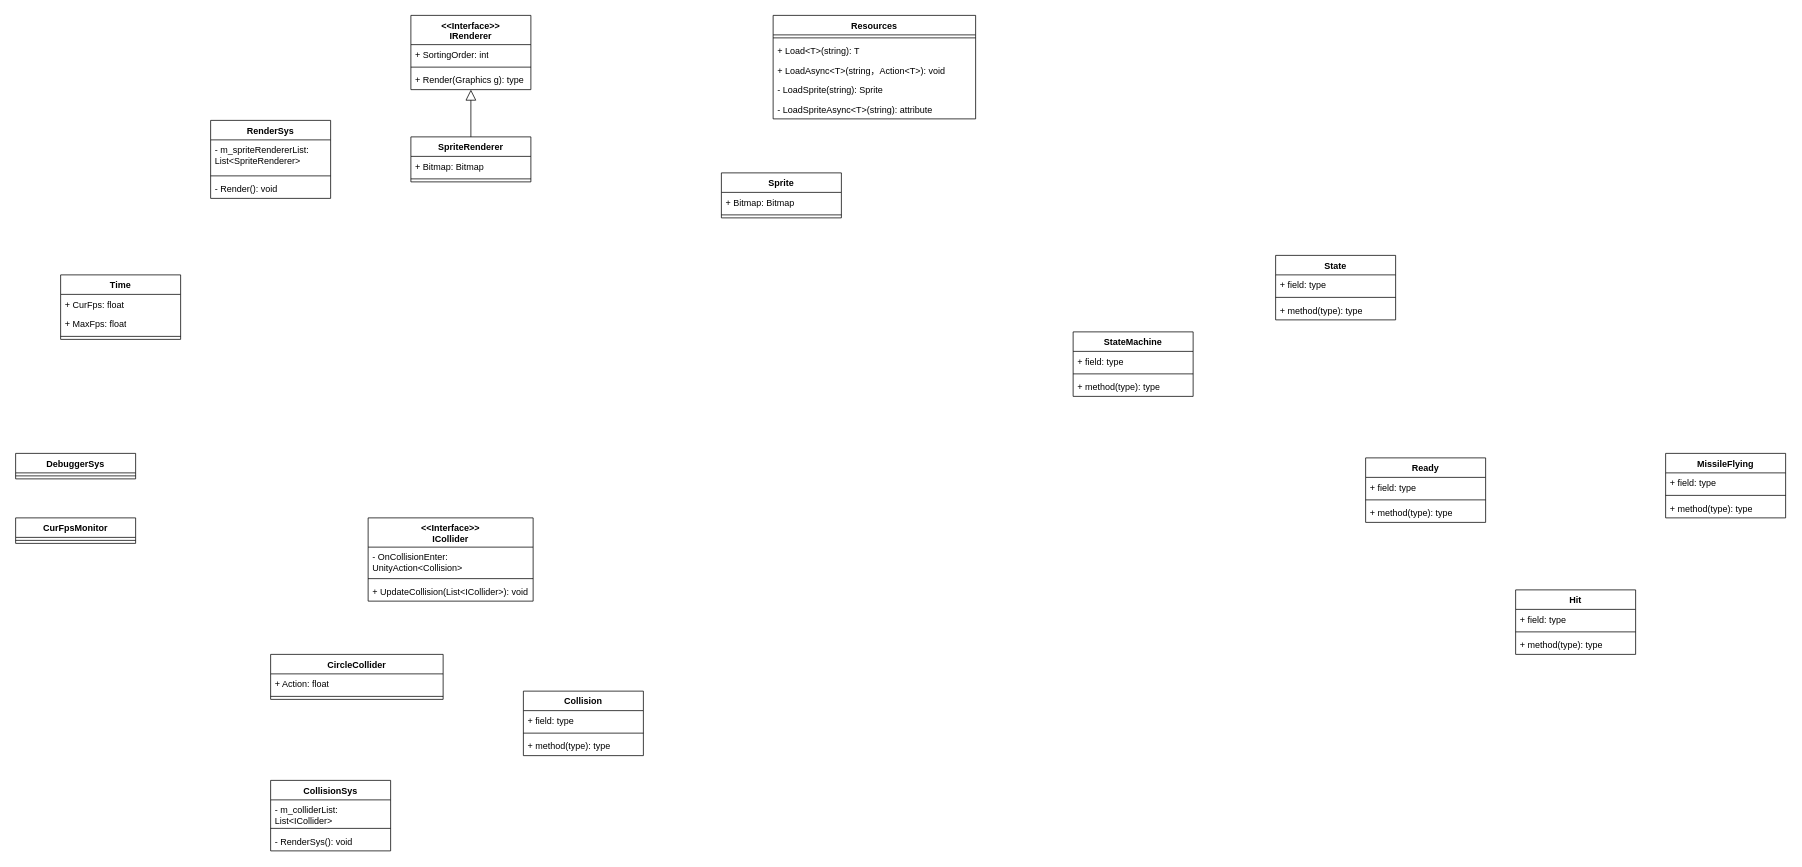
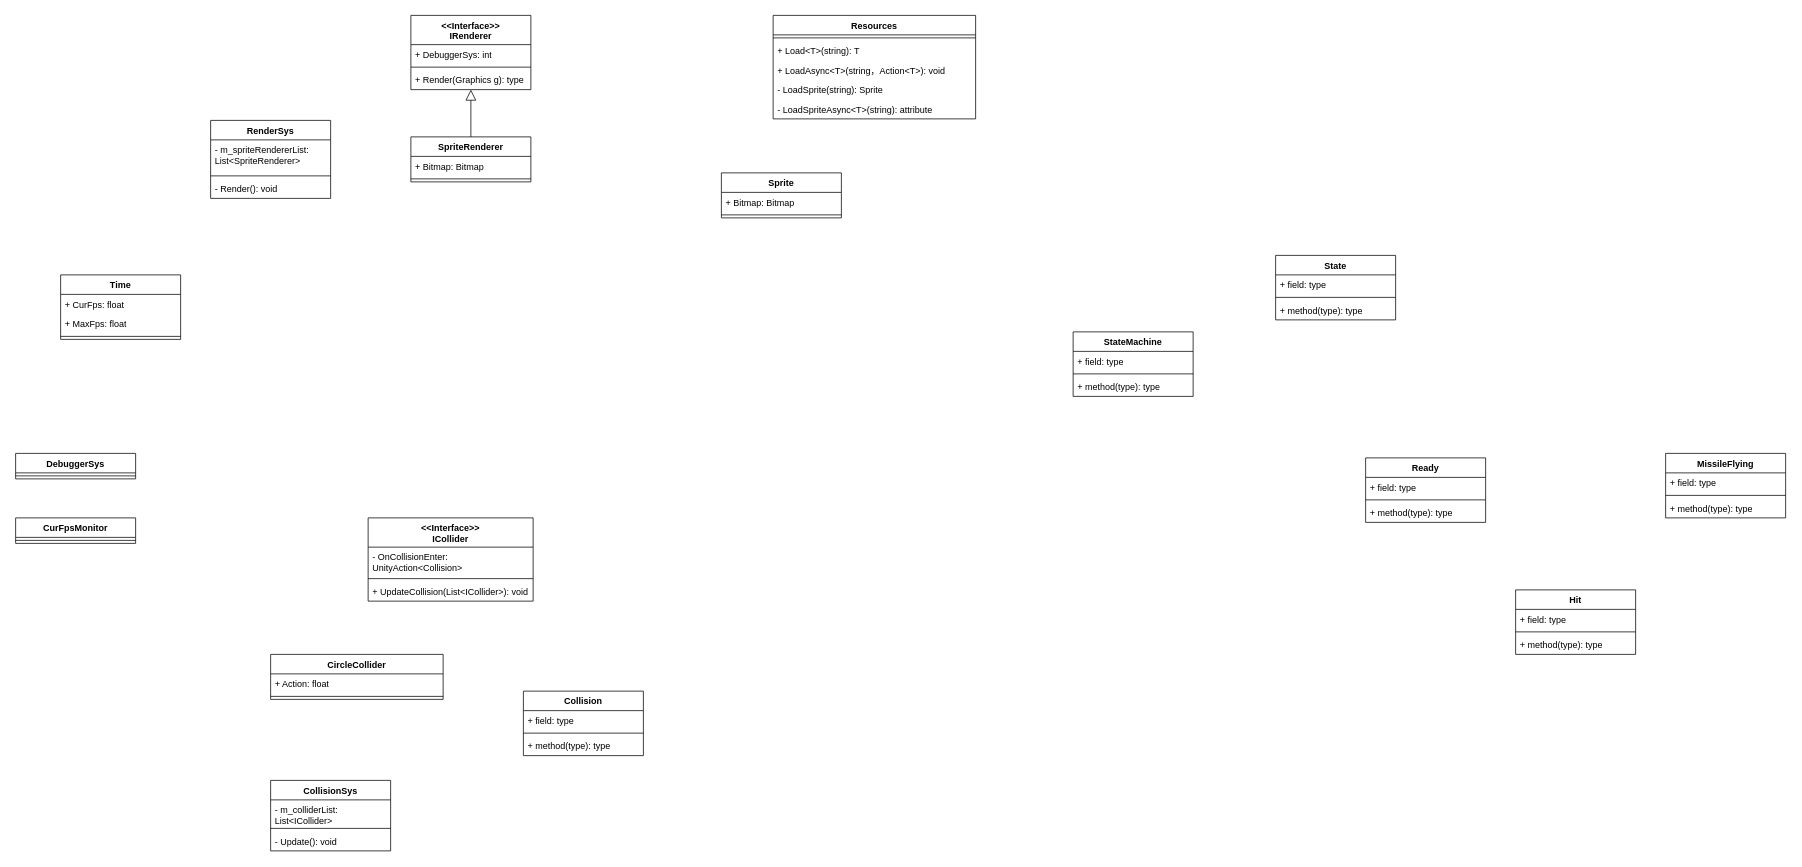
node "+ SortingOrder: int": label "+ SortingOrder: int" -> "+ DebuggerSys: int"
node "- RenderSys(): void": label "- RenderSys(): void" -> "- Update(): void"
